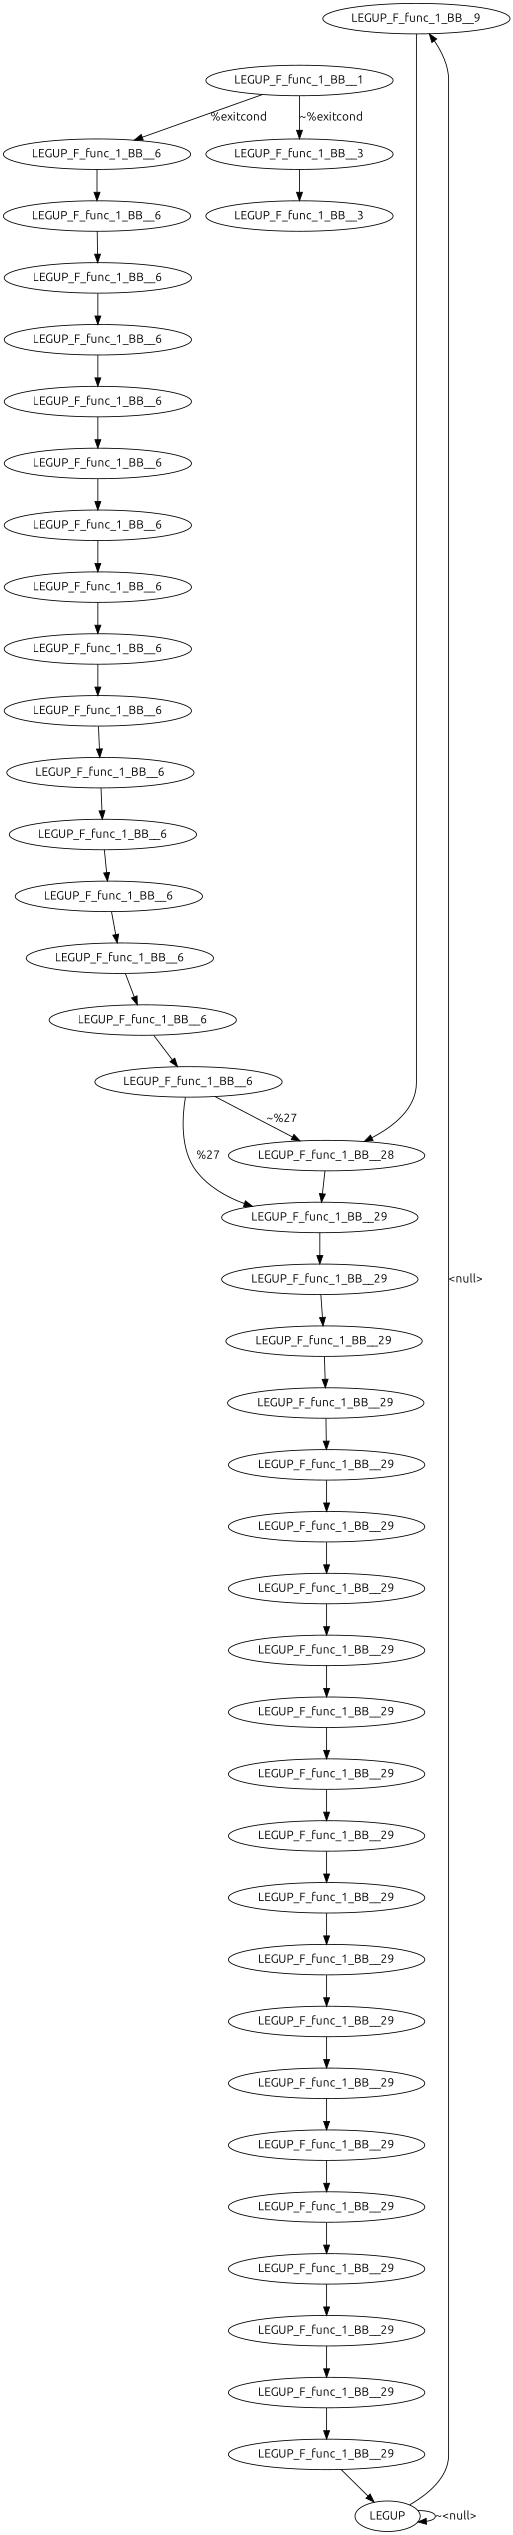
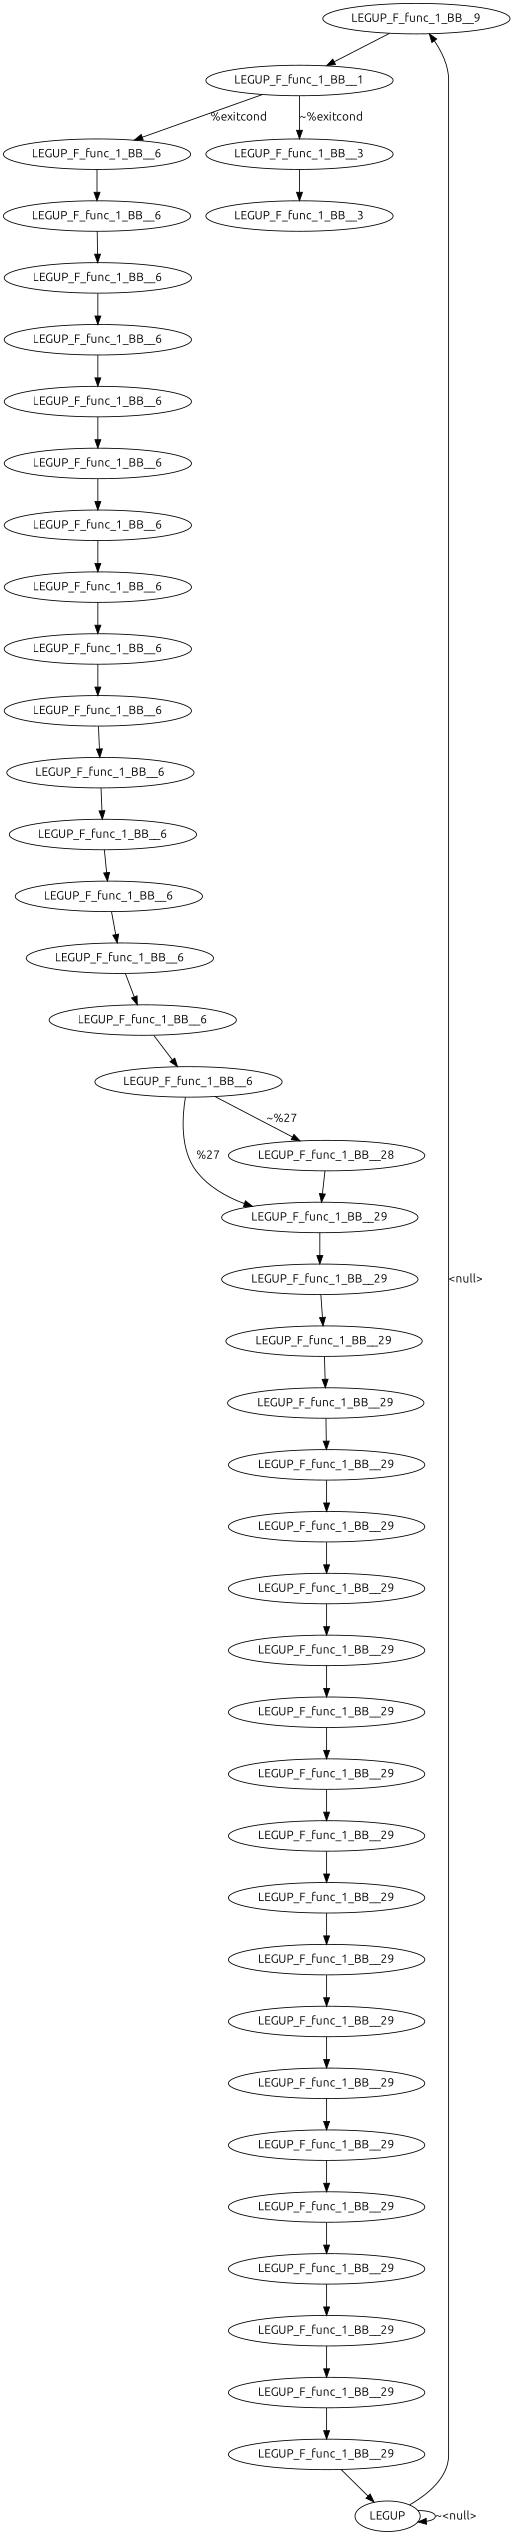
edge "LEGUP_F_func_1_BB__9" -> "LEGUP_F_func_1_BB__28": now "LEGUP_F_func_1_BB__9" -> "LEGUP_F_func_1_BB__1"
